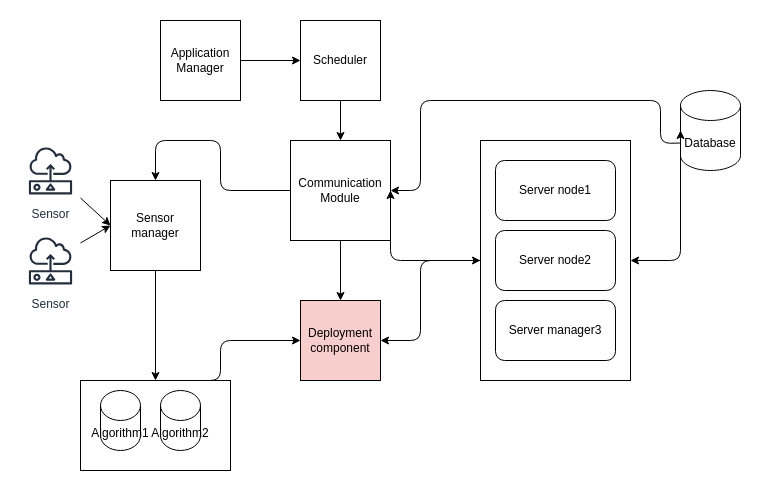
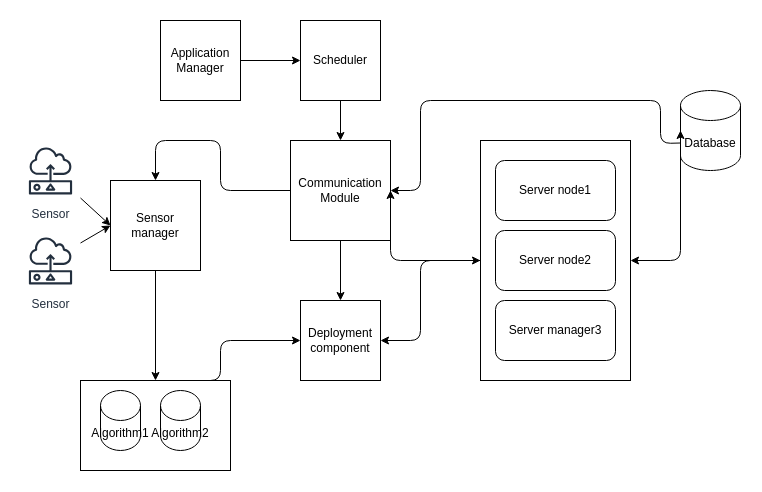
node "Deployment component": fillcolor #f8cecc -> #ffffff
